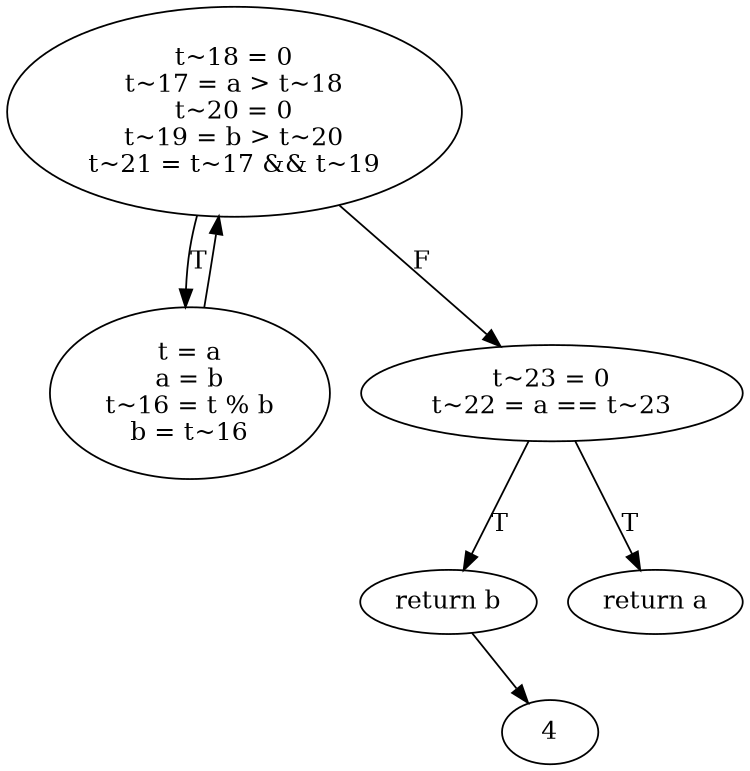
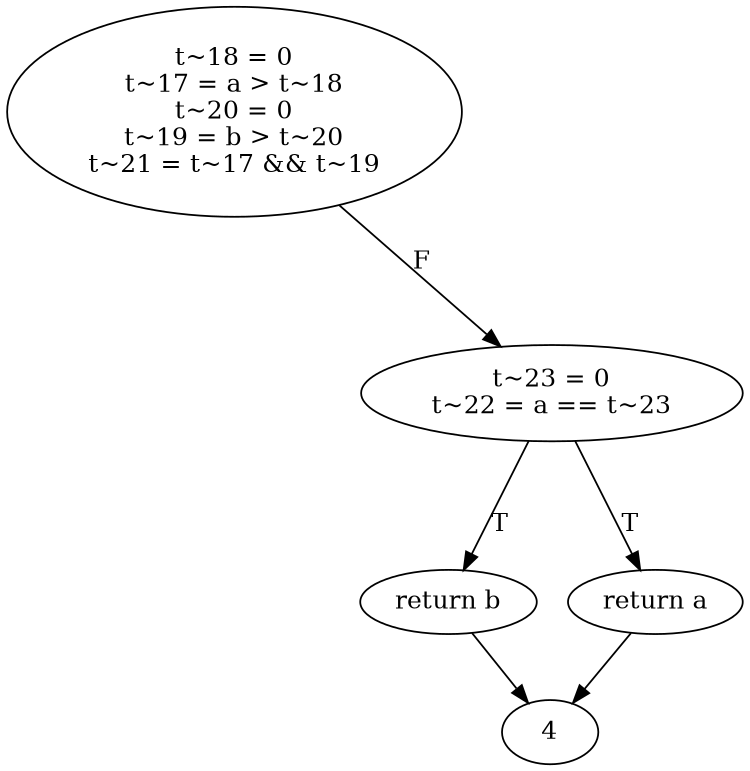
node "t = a a = b t~16 = t % b b = t~16": removed
edge "return a" -> "4": added
